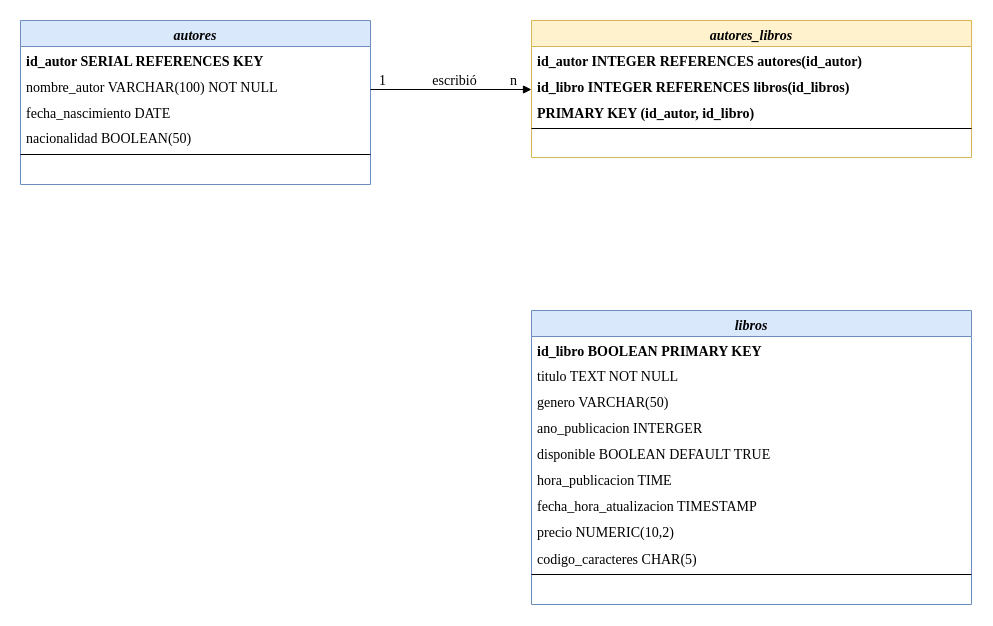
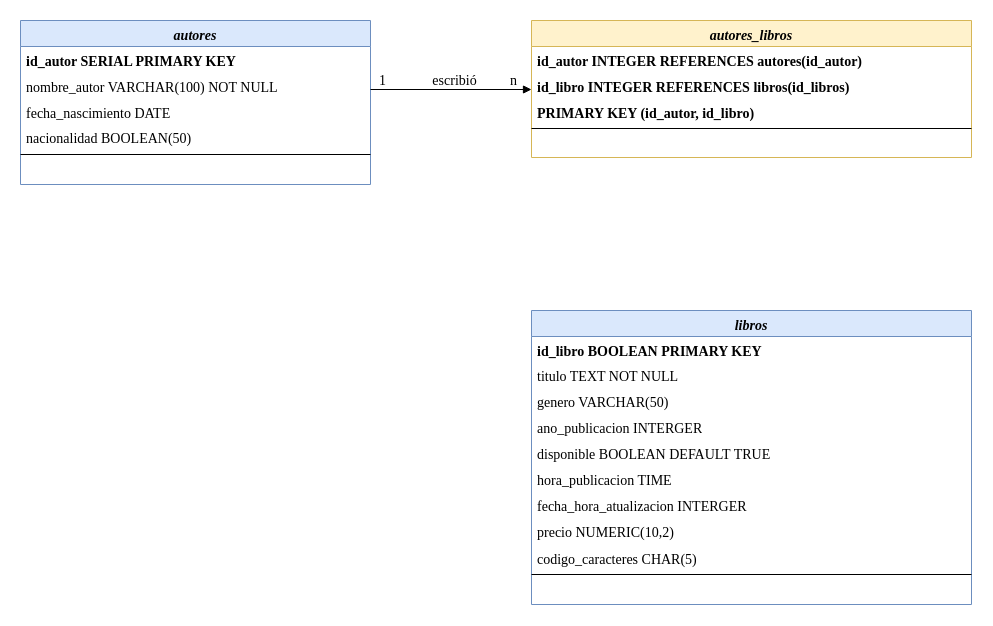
node "id_autor SERIAL REFERENCES KEY": label "id_autor SERIAL REFERENCES KEY" -> "id_autor SERIAL PRIMARY KEY"
node "fecha_hora_atualizacion TIMESTAMP": label "fecha_hora_atualizacion TIMESTAMP" -> "fecha_hora_atualizacion INTERGER"
